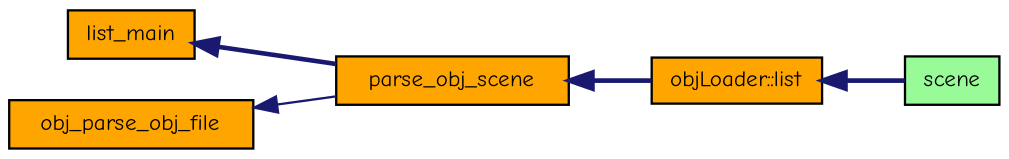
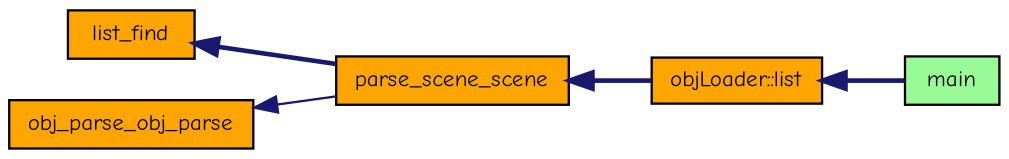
node "list_main": label "list_main" -> "list_find"
node "parse_obj_scene": label "parse_obj_scene" -> "parse_scene_scene"
node "scene": label "scene" -> "main"
node "obj_parse_obj_file": label "obj_parse_obj_file" -> "obj_parse_obj_parse"
